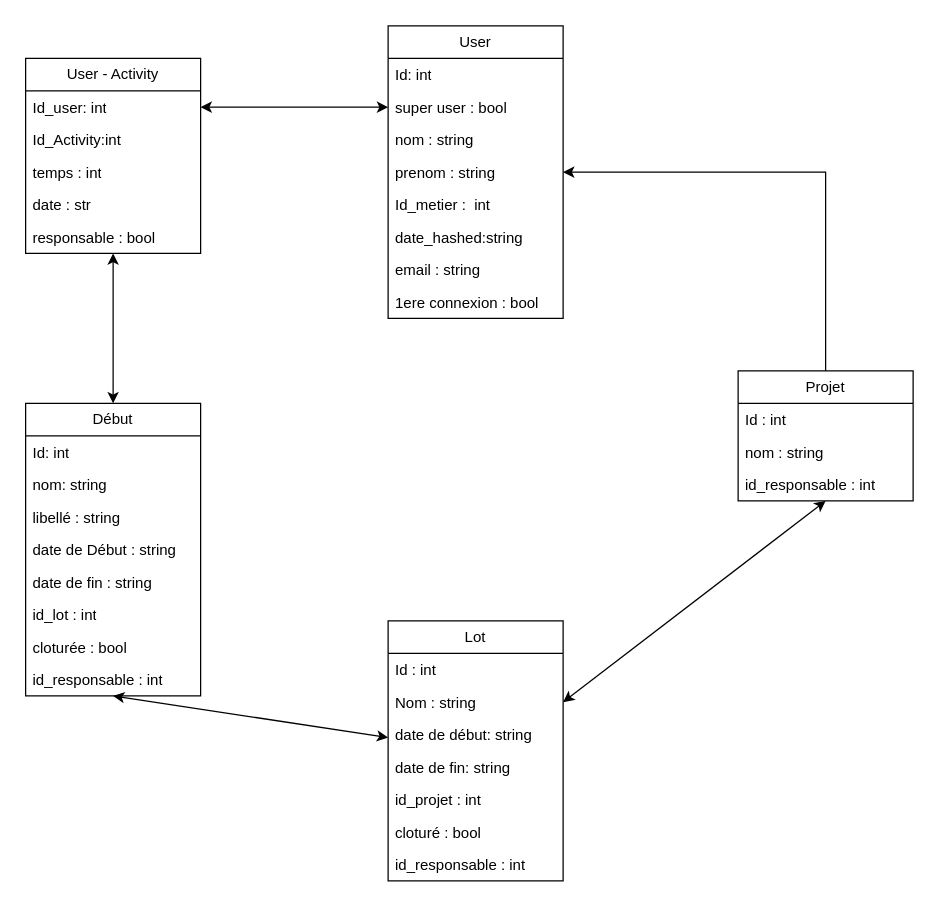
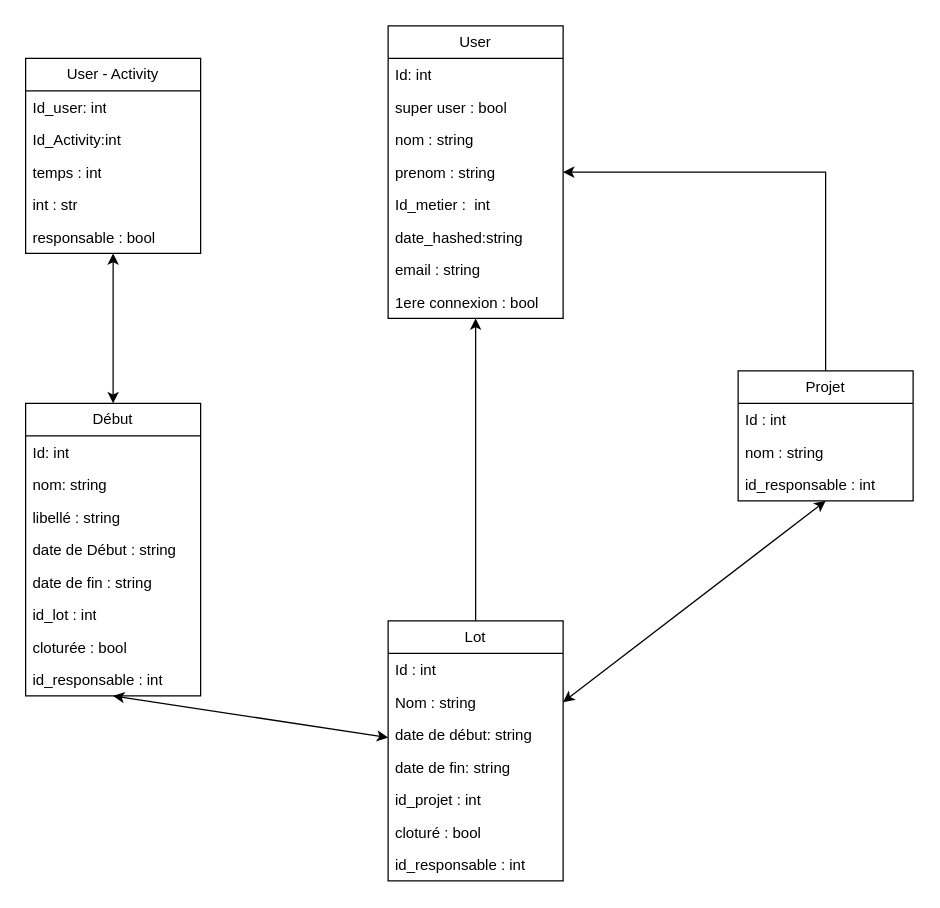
edge "Id_user: int" -- "User": removed
node "date : str": label "date : str" -> "int : str"
edge "Lot" -> "User": added
